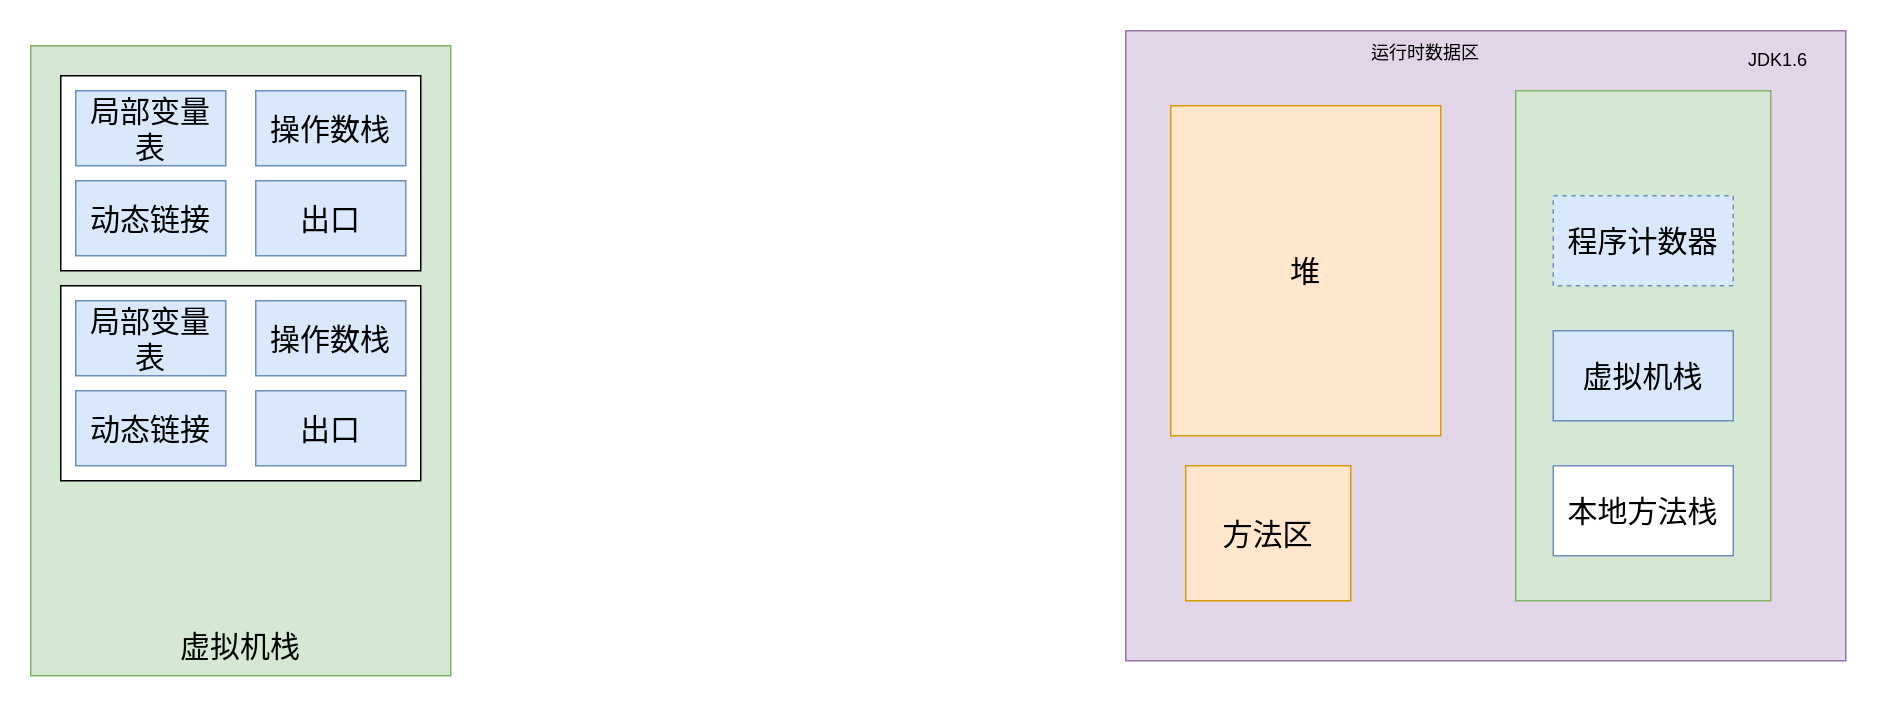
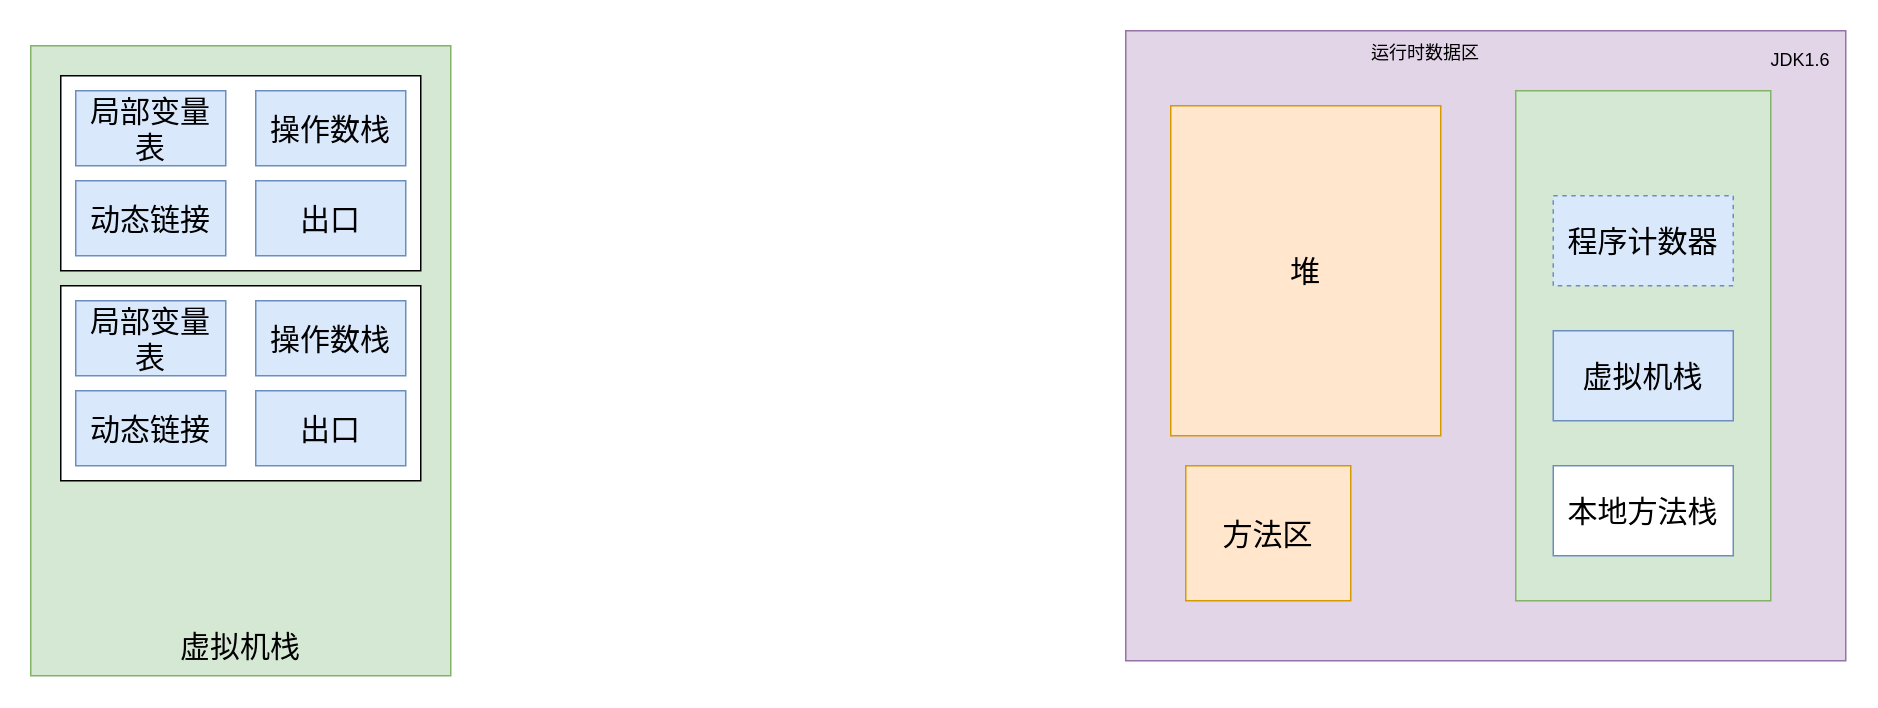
node "JDK1.6": moved (1778, 61) -> (1801, 61)
